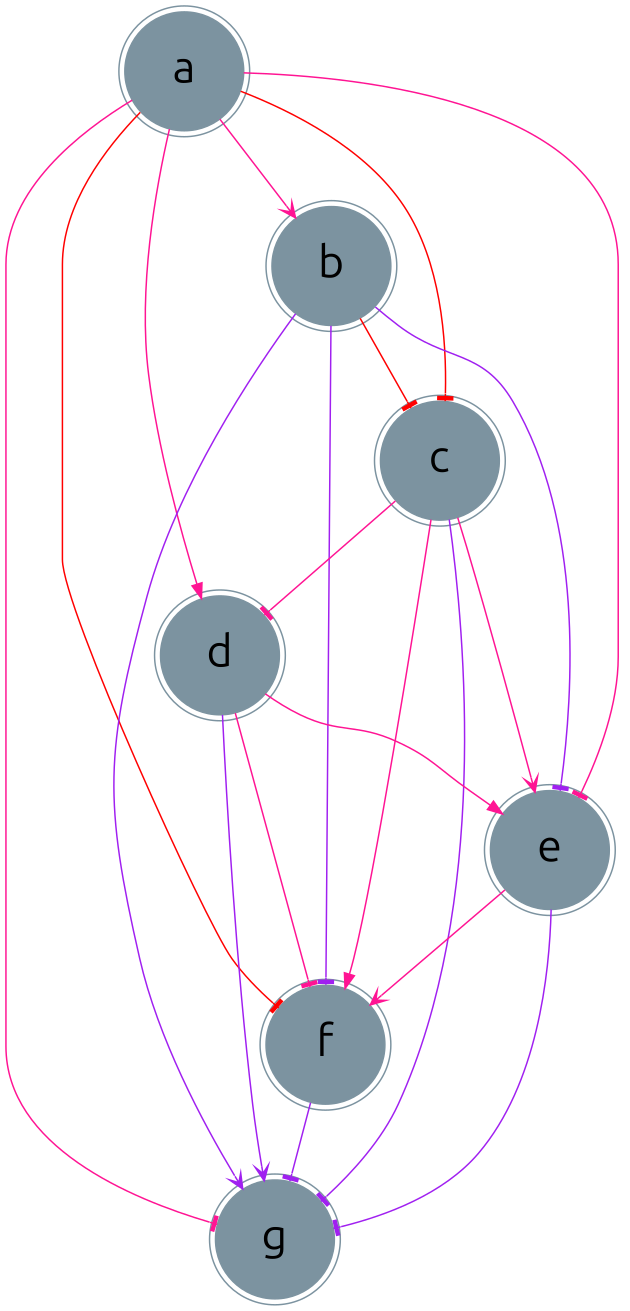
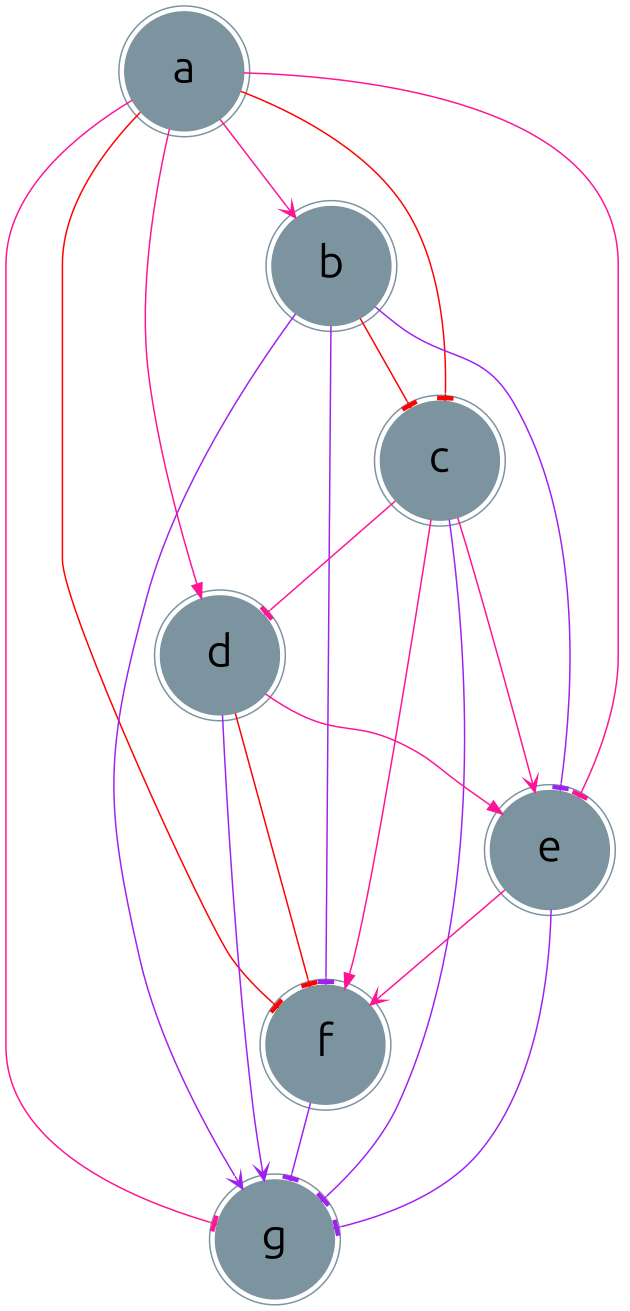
edge "d" -> "f": color deeppink -> red
